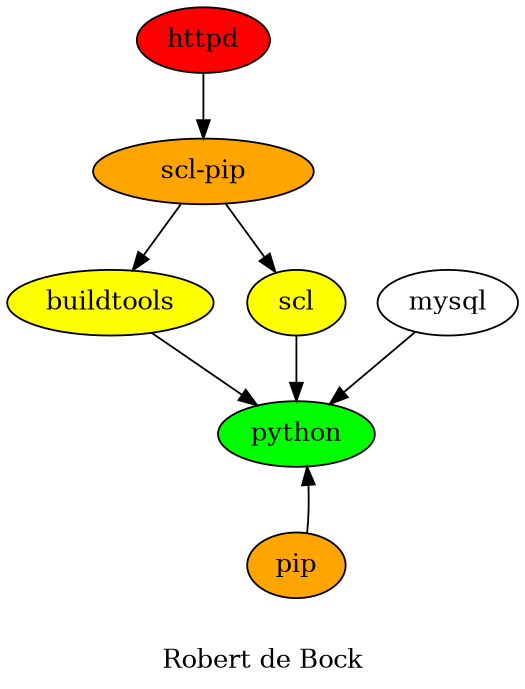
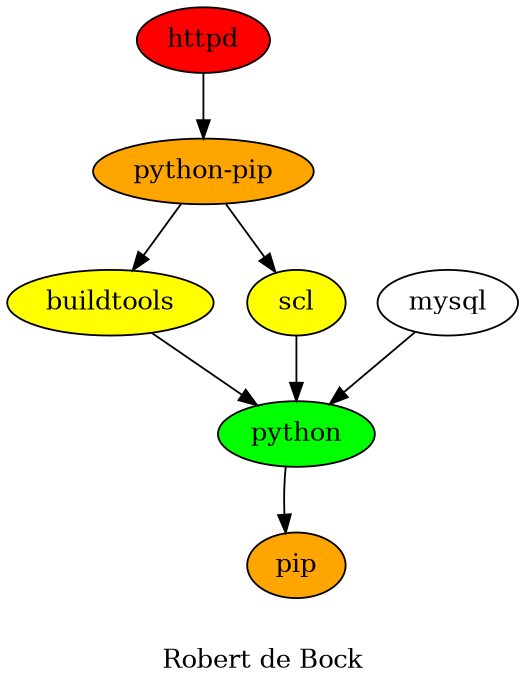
node "scl-pip": label "scl-pip" -> "python-pip"
edge "pip" -> "python": reversed
